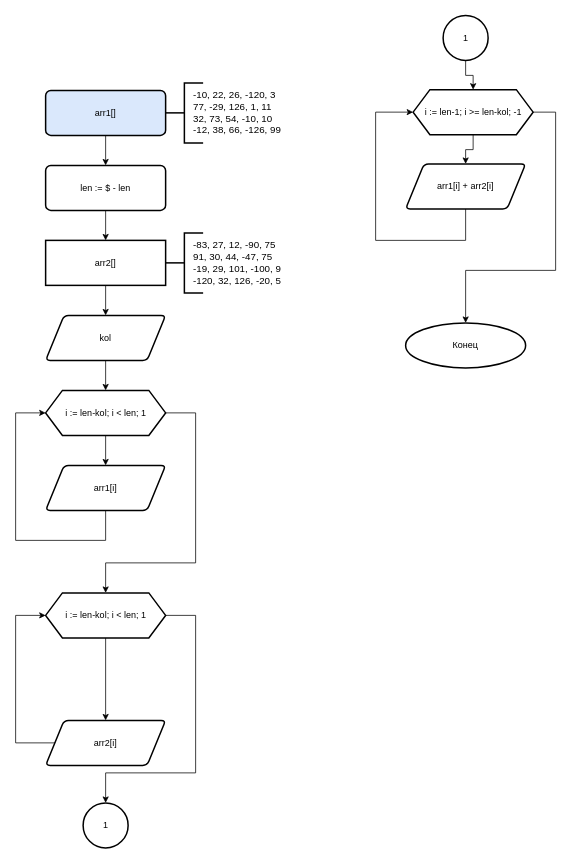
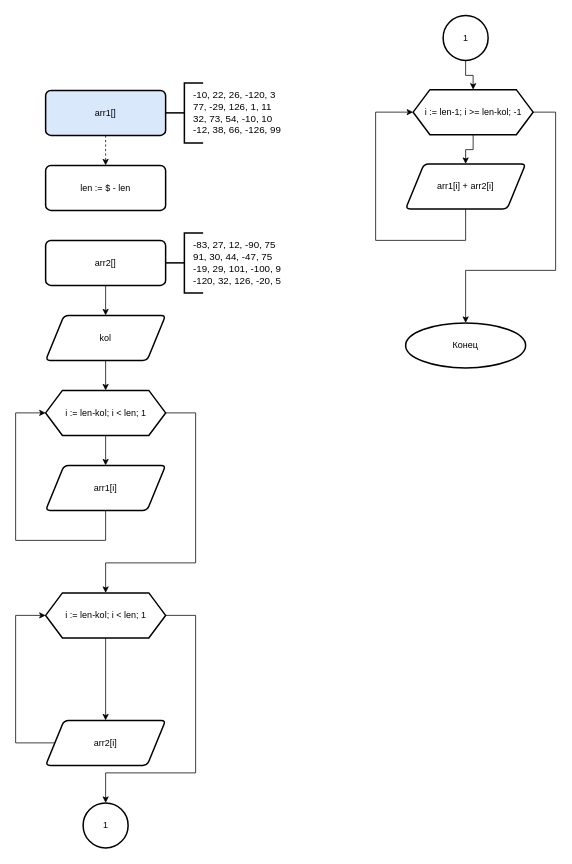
edge "arr1[]" -> "len := $ - len": style solid -> dashed
edge "len := $ - len" -> "arr2[]": removed
node "arr2[]": shape rectangle -> rounded rectangle
